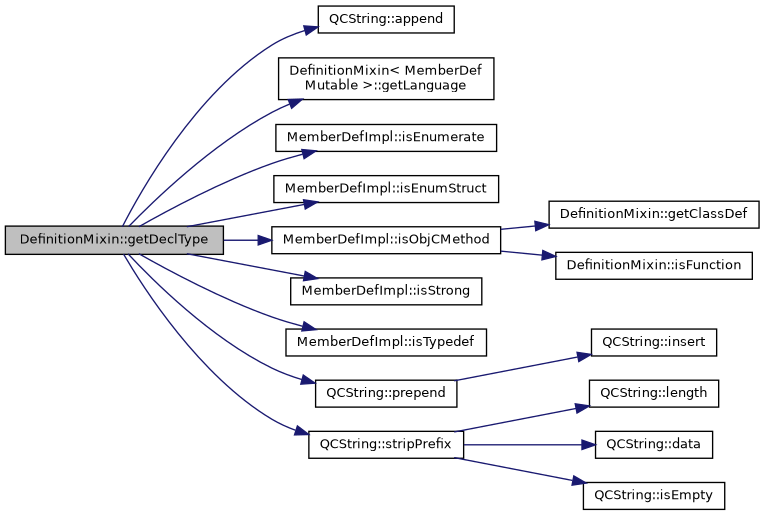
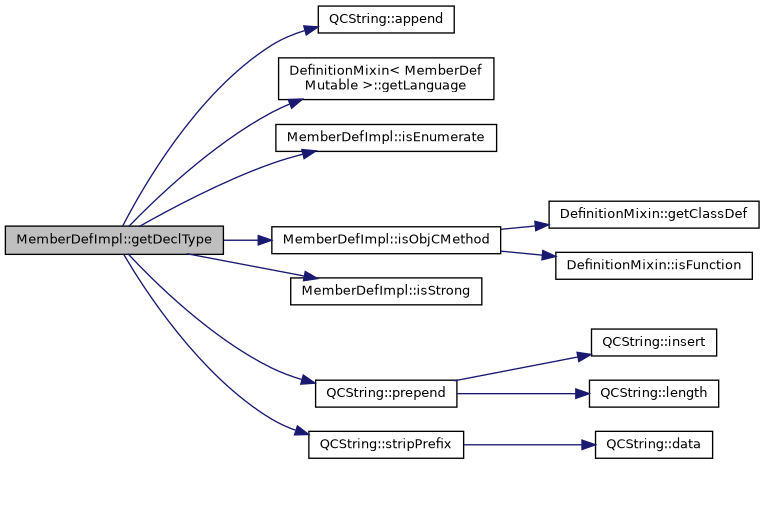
node "MemberDefImpl::isEnumStruct": removed
node "DefinitionMixin::getDeclType": label "DefinitionMixin::getDeclType" -> "MemberDefImpl::getDeclType"
node "MemberDefImpl::isTypedef": removed
edge "QCString::stripPrefix" -> "QCString::length": now "QCString::prepend" -> "QCString::length"
node "QCString::isEmpty": removed
